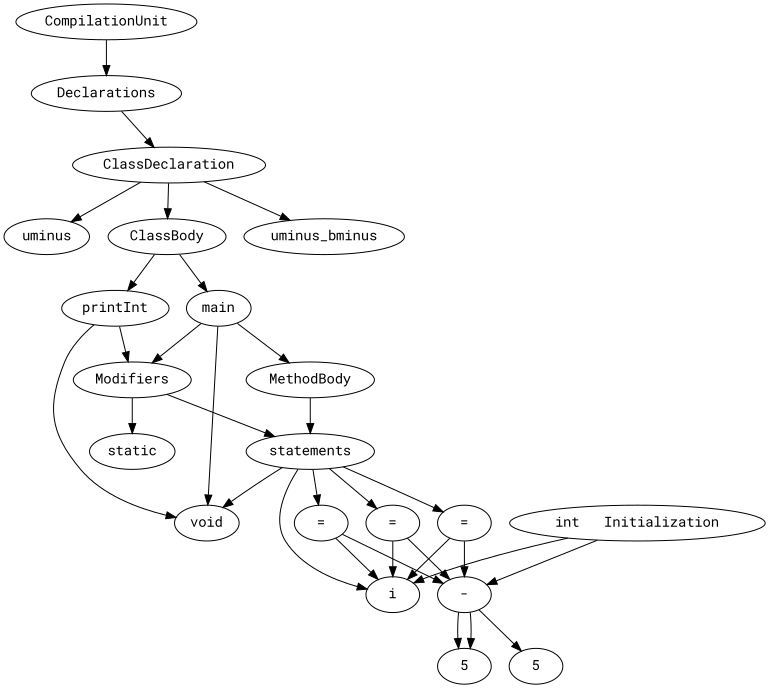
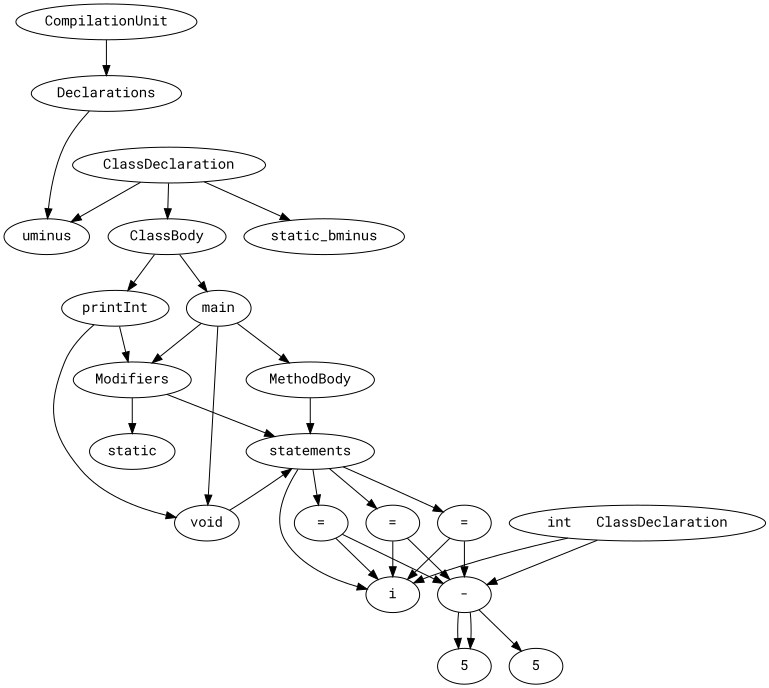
edge "Declarations" -> "ClassDeclaration": now "Declarations" -> "uminus"
node "uminus_bminus": label "uminus_bminus" -> "static_bminus"
edge "statements" -> "void": reversed
node "int   Initialization": label "int   Initialization" -> "int   ClassDeclaration"
